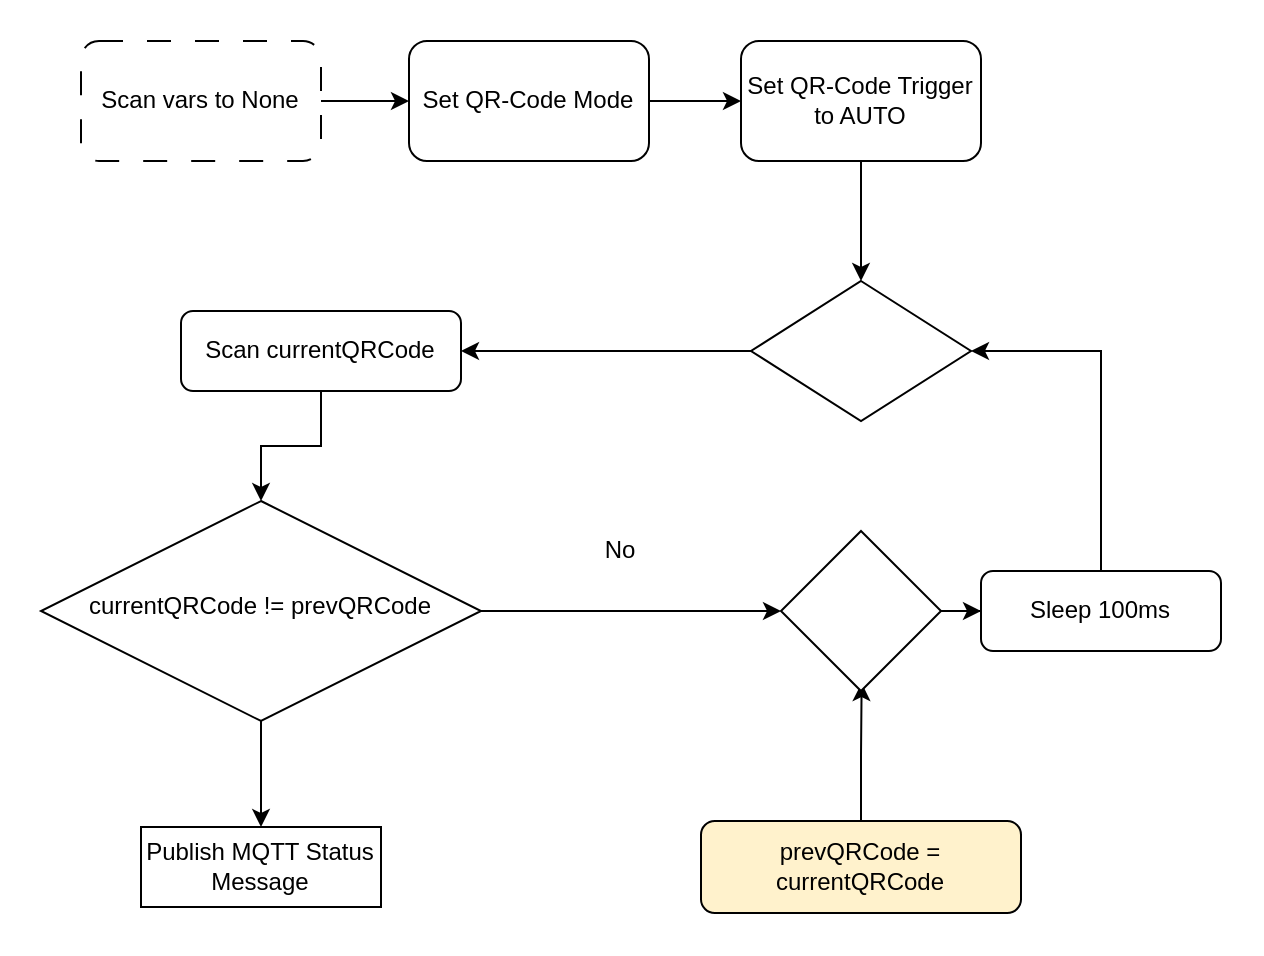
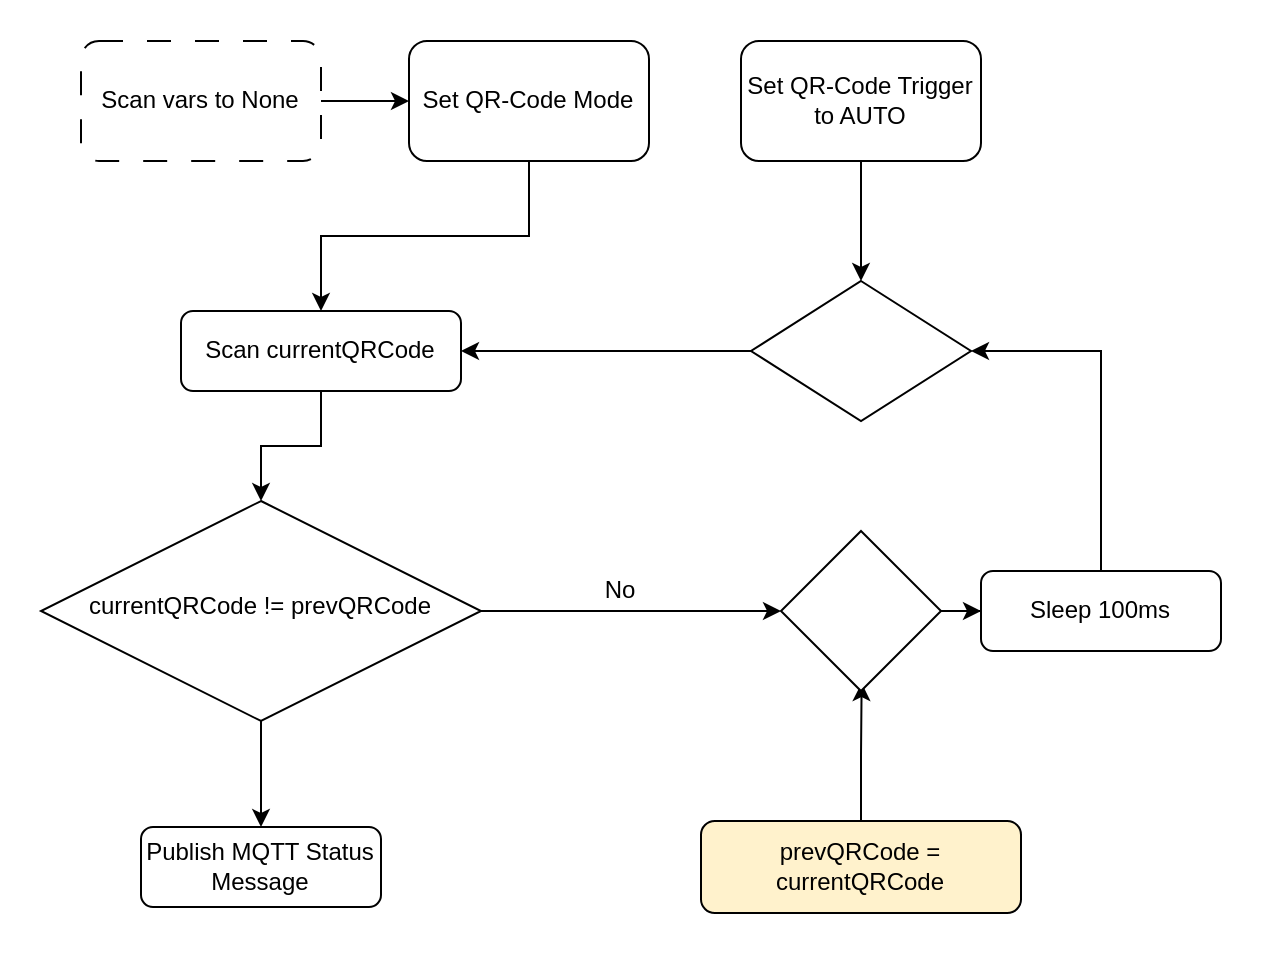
edge "Set QR-Code Mode" -> "Set QR-Code Trigger to AUTO": now "Set QR-Code Mode" -> "Scan currentQRCode"
node "No": moved (621, 551) -> (621, 591)
node "Publish MQTT Status Message": shape rectangle -> rounded rectangle
